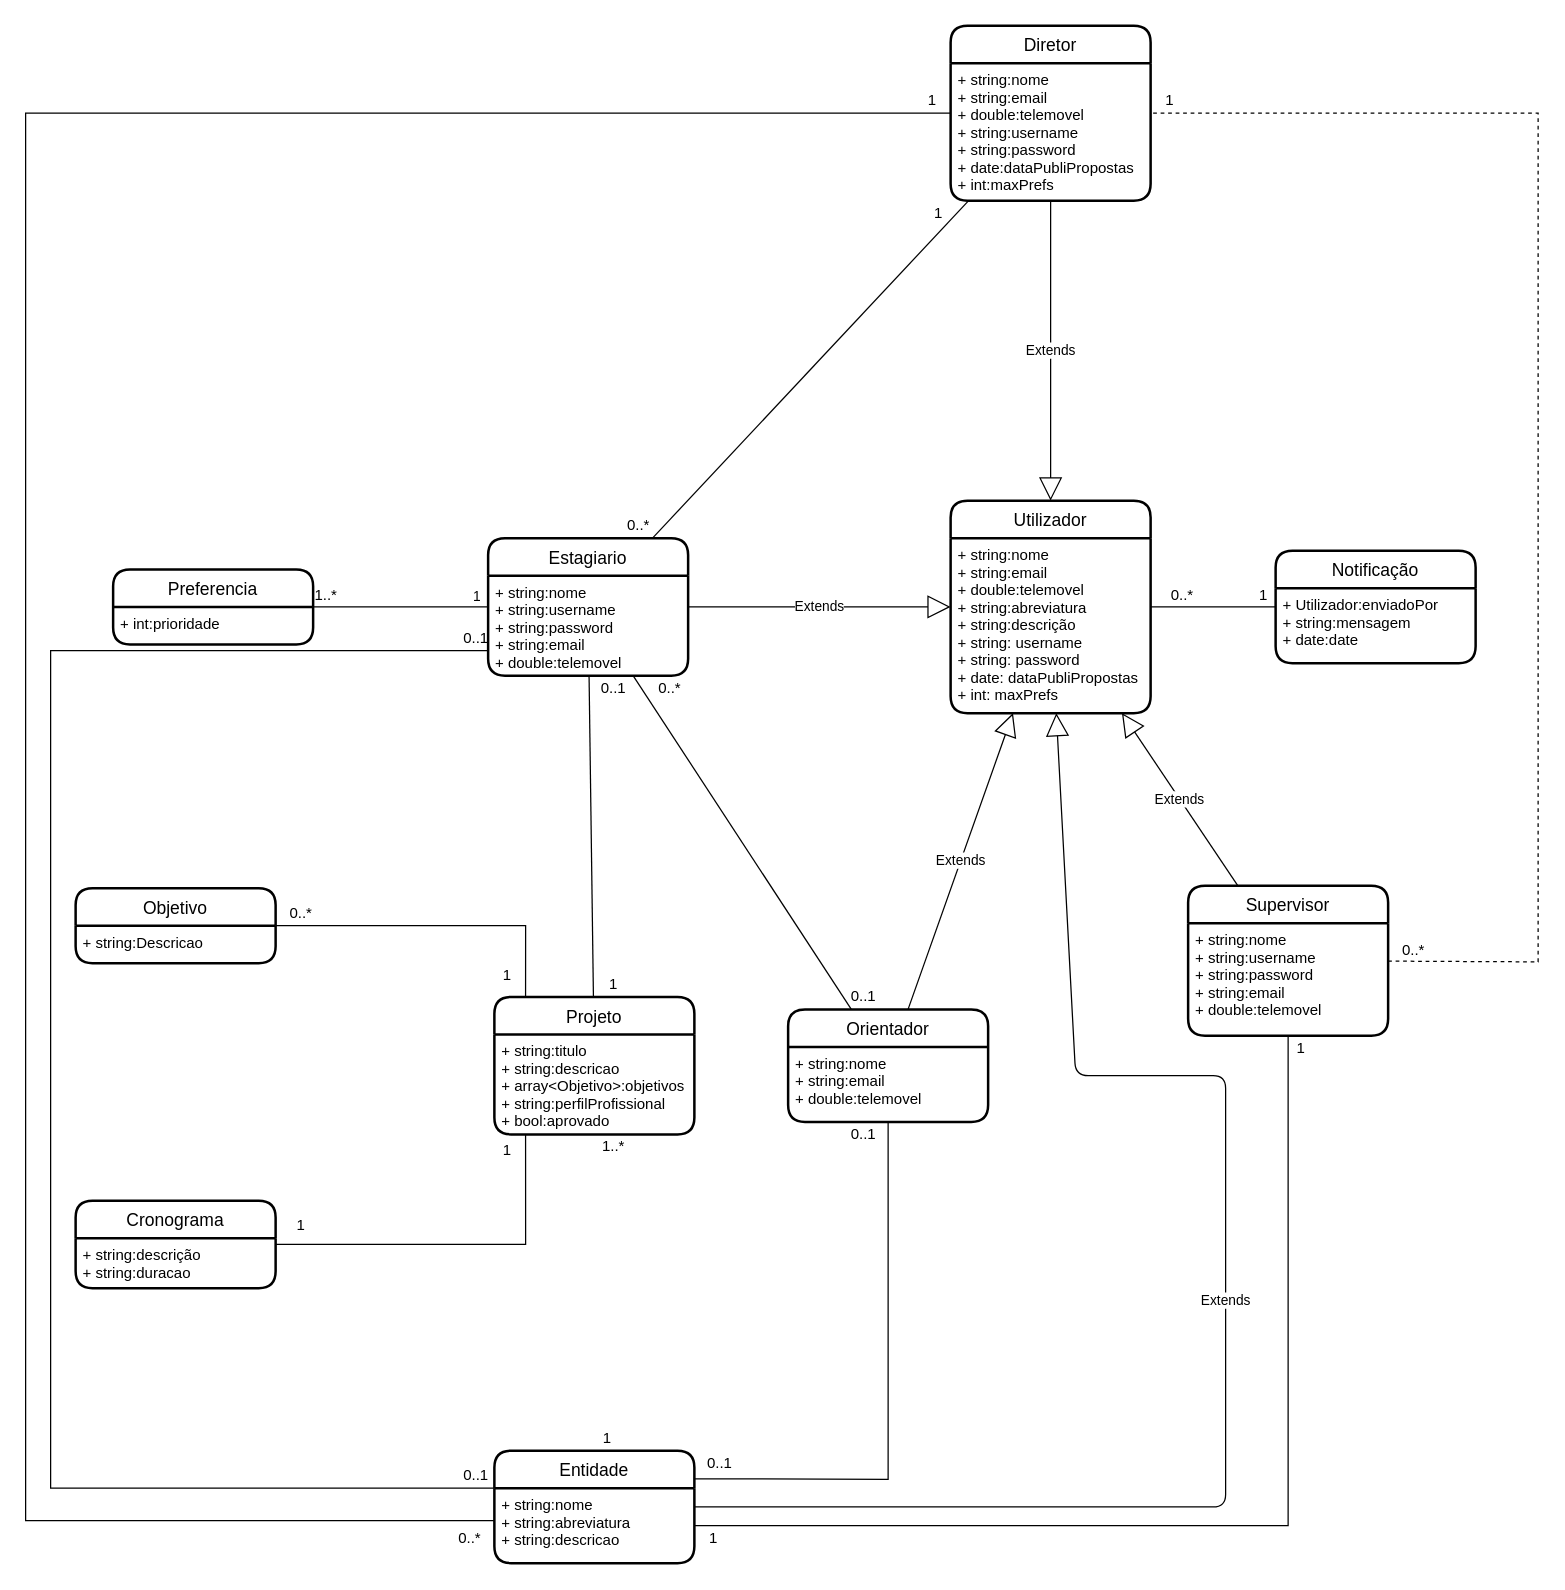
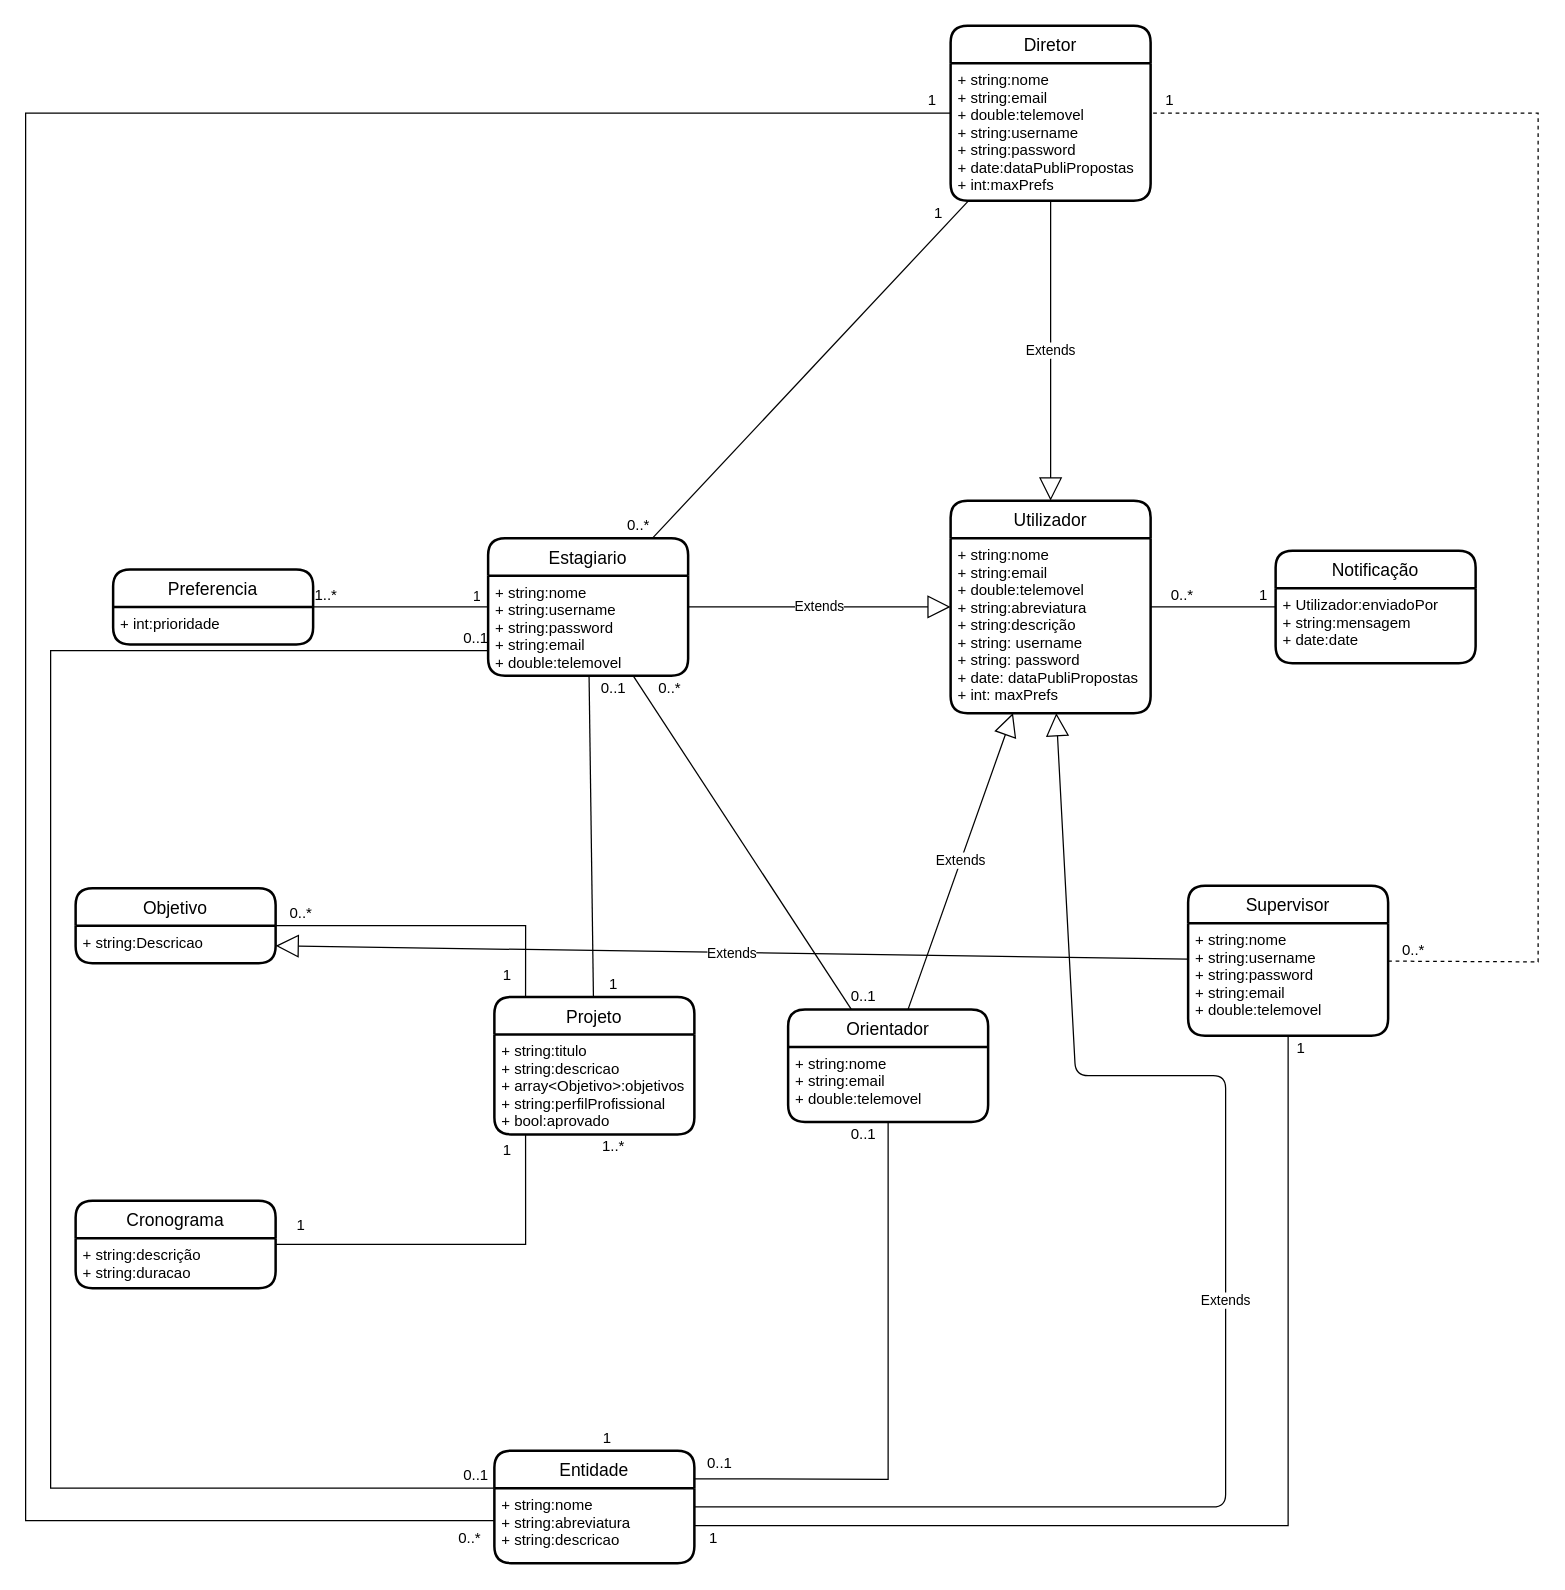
edge "Supervisor" -> "Utilizador": now "Supervisor" -> "+ string:Descricao"
